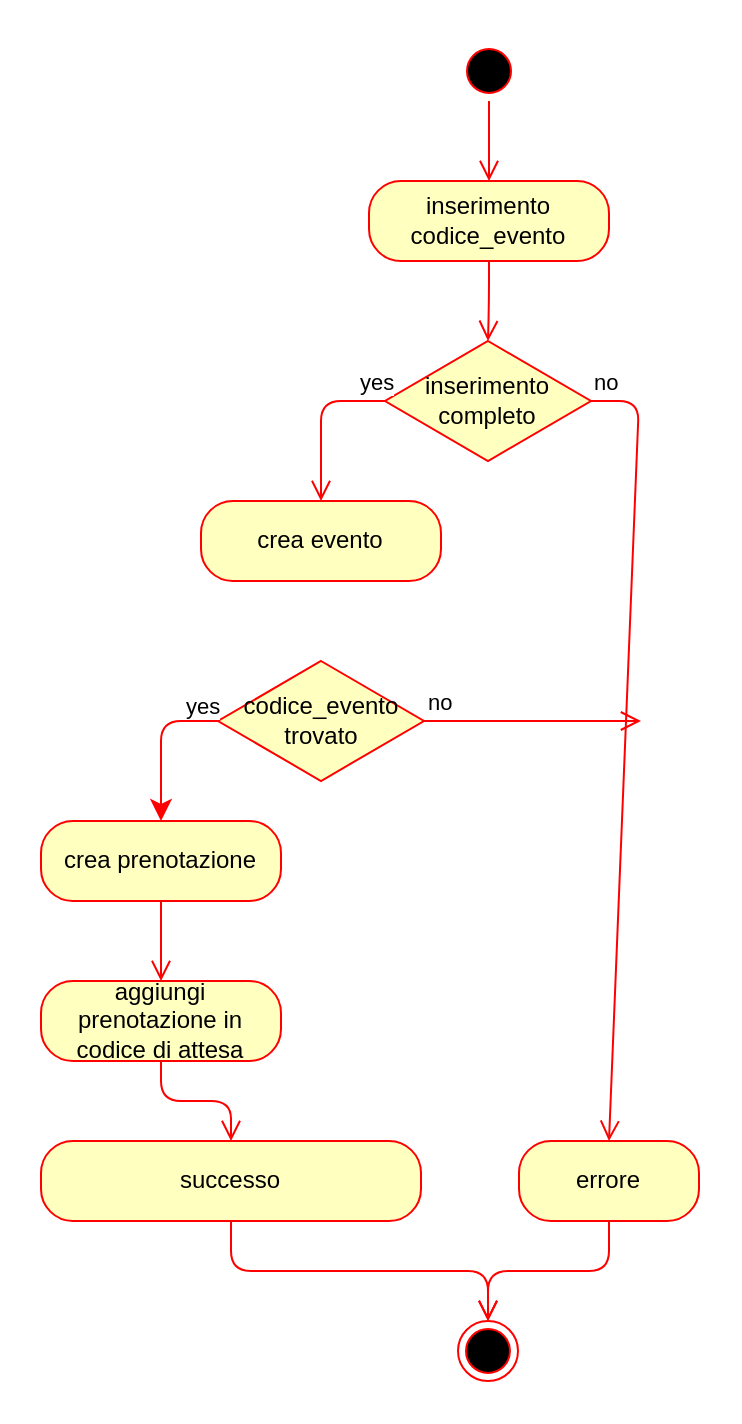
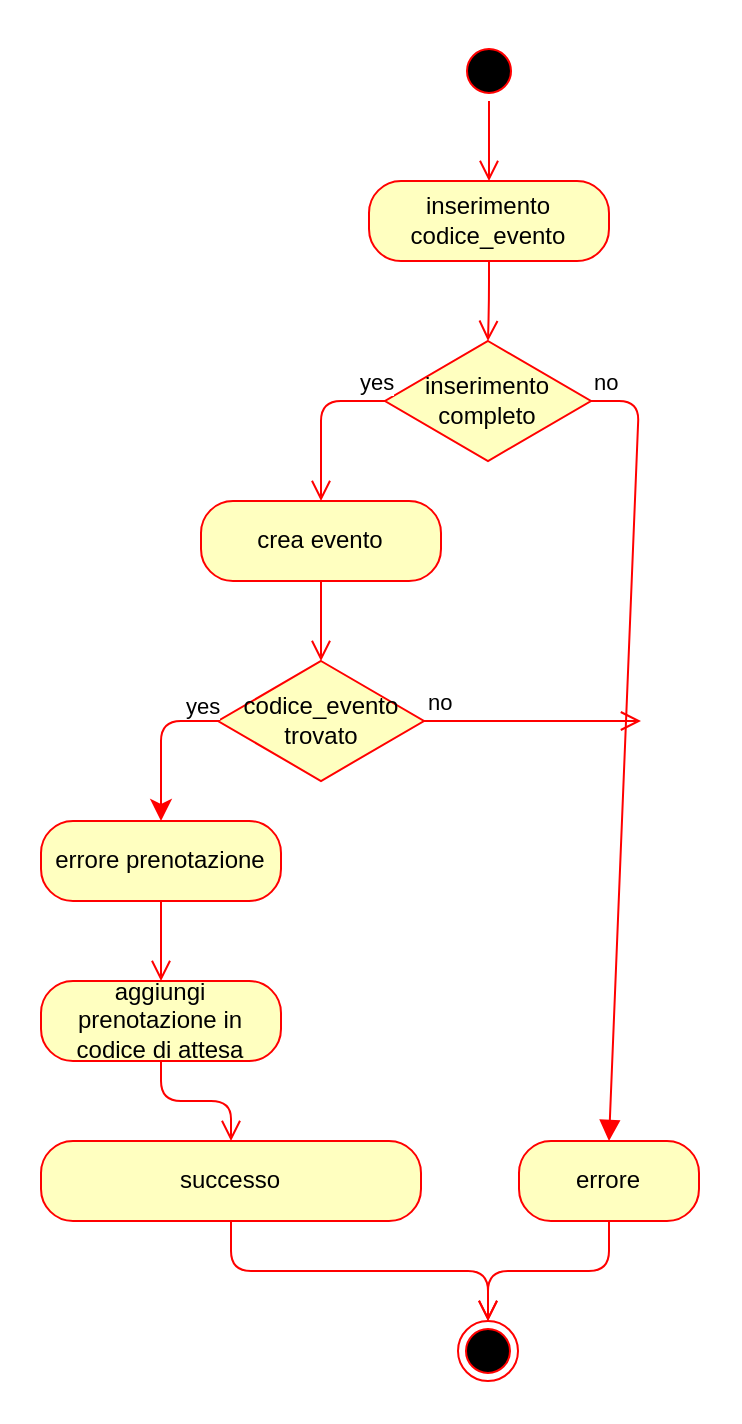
edge "crea evento" -> "codice_evento trovato": added
node "crea prenotazione": label "crea prenotazione" -> "errore prenotazione"
edge "inserimento completo" -> "errore": arrowhead open -> block
